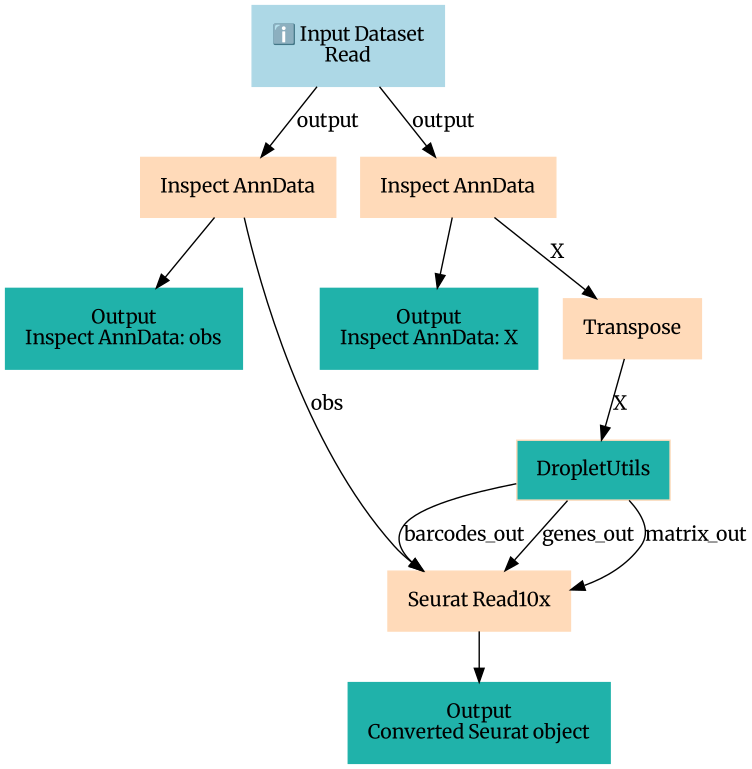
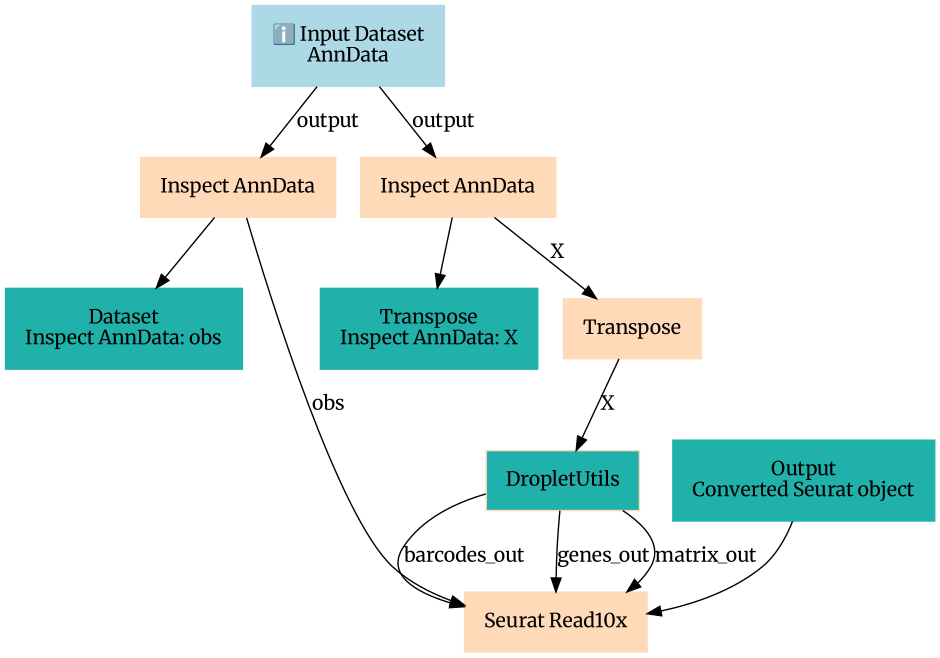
node "ℹ️ Input Dataset Read": label "ℹ️ Input Dataset Read" -> "ℹ️ Input Dataset AnnData"
node "Output Inspect AnnData: obs": label "Output Inspect AnnData: obs" -> "Dataset Inspect AnnData: obs"
node "Output Inspect AnnData: X": label "Output Inspect AnnData: X" -> "Transpose Inspect AnnData: X"
edge "Seurat Read10x" -> "Output Converted Seurat object": reversed
